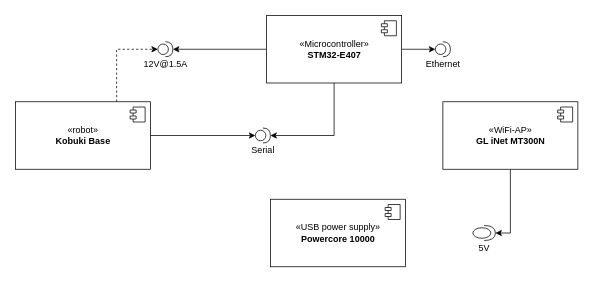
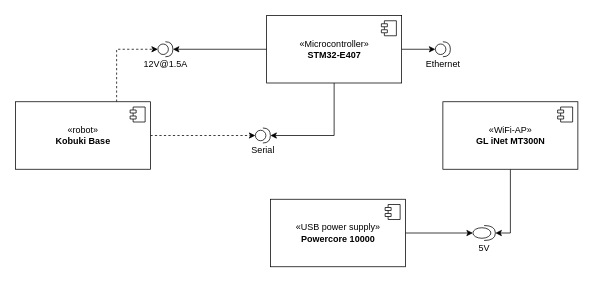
edge "«robot» Kobuki Base" -> "Serial": style solid -> dashed
edge "«USB power supply» Powercore 10000" -> "5V": added
